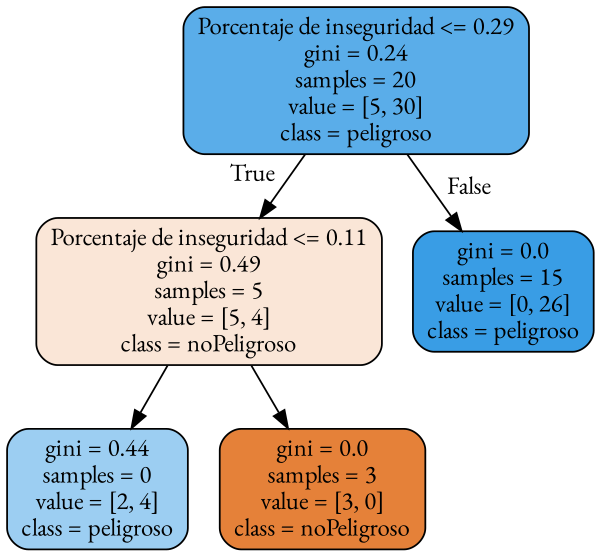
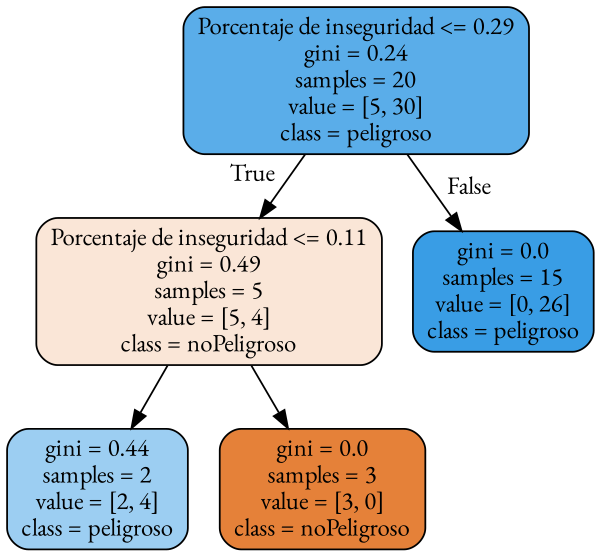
node "gini = 0.44 samples = 0 value = [2, 4] class = peligroso": label "gini = 0.44 samples = 0 value = [2, 4] class = peligroso" -> "gini = 0.44 samples = 2 value = [2, 4] class = peligroso"
